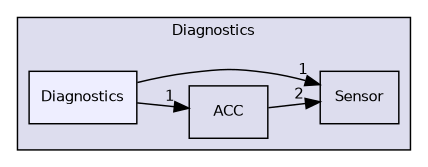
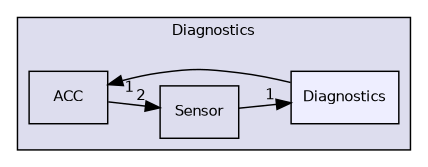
edge "Diagnostics" -> "Sensor": reversed
